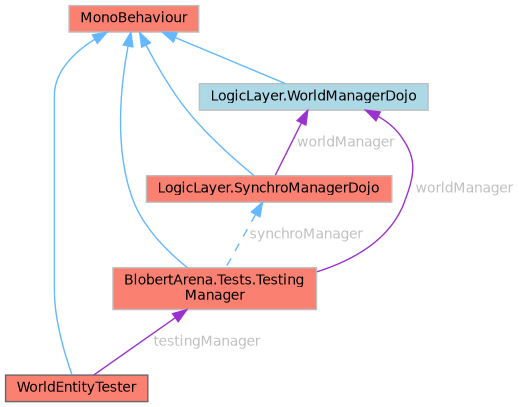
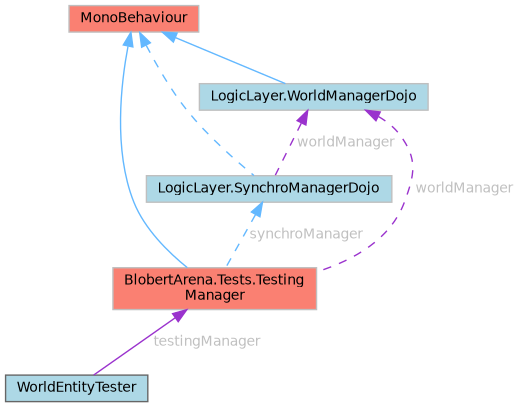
edge "LogicLayer.SynchroManagerDojo" -> "MonoBehaviour": style solid -> dashed
edge "LogicLayer.SynchroManagerDojo" -> "LogicLayer.WorldManagerDojo": style solid -> dashed
node "LogicLayer.SynchroManagerDojo": fillcolor salmon -> lightblue
edge "WorldEntityTester" -> "MonoBehaviour": removed
edge "BlobertArena.Tests.Testing Manager" -> "LogicLayer.WorldManagerDojo": style solid -> dashed
node "WorldEntityTester": fillcolor salmon -> lightblue
